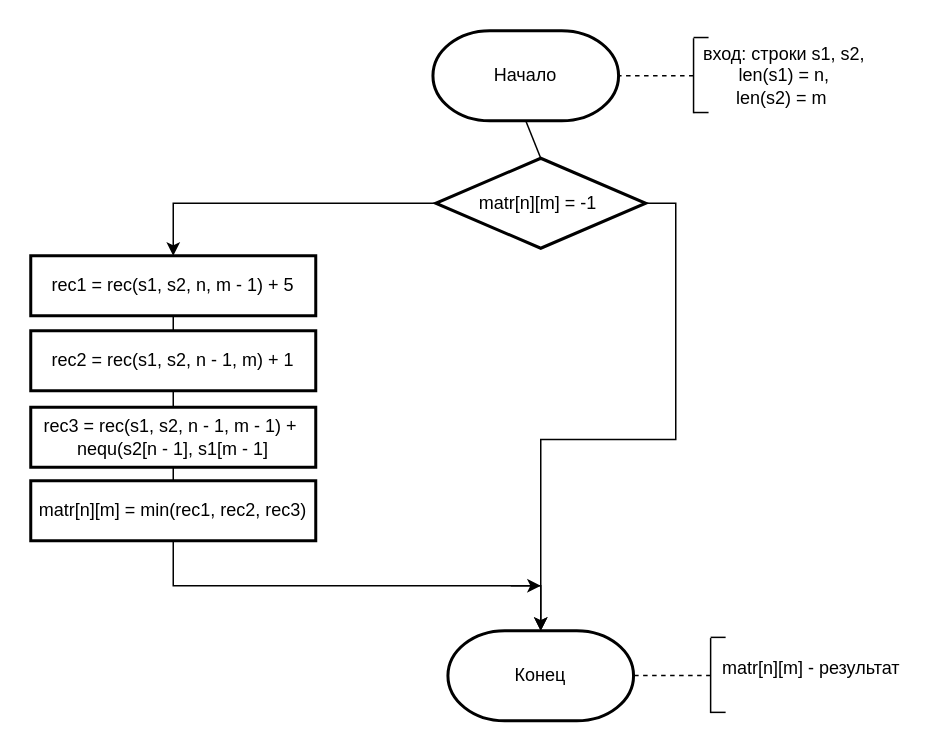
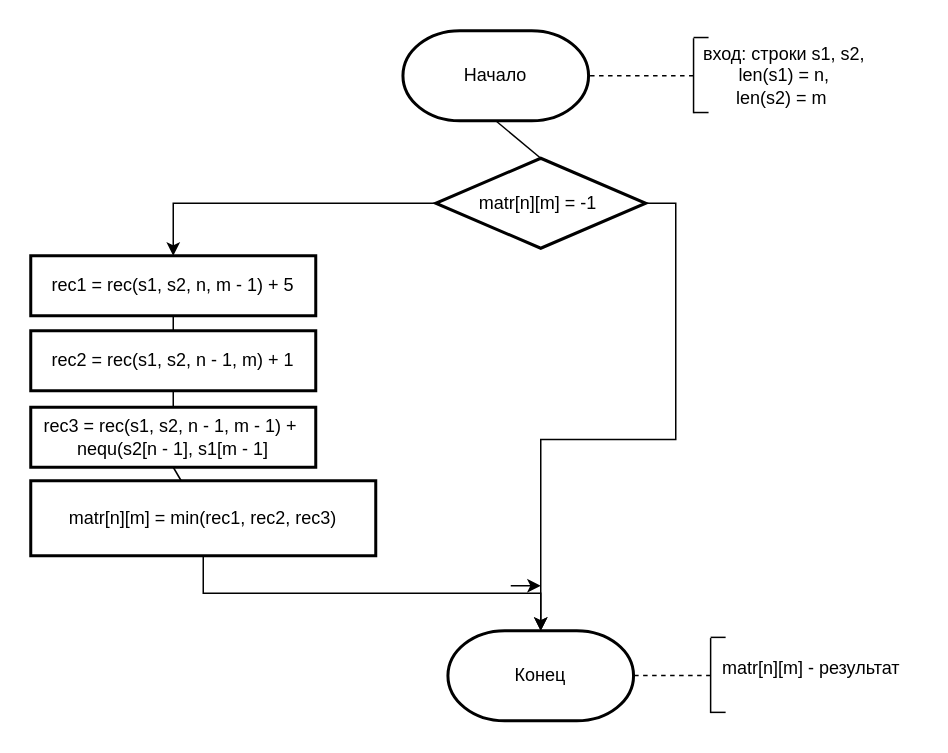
node "Начало": moved (526, 76) -> (496, 76)
node "matr[n][m] = min(rec1, rec2, rec3)": size 285x60 -> 345x75
